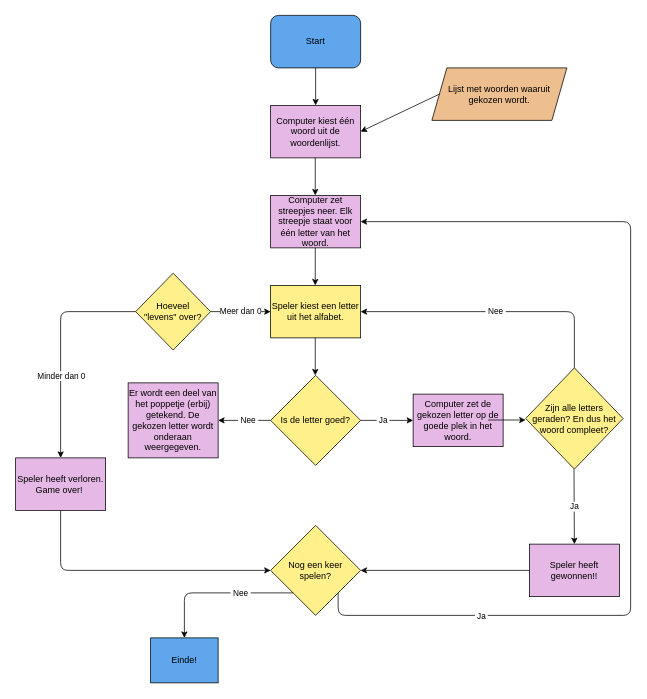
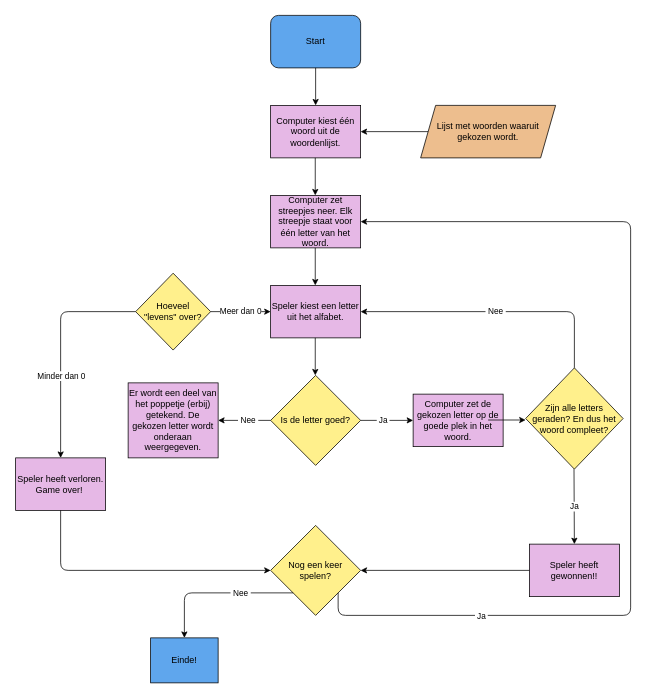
node "Lijst met woorden waaruit gekozen wordt.": moved (499, 94) -> (488, 132)
node "Speler kiest een letter uit het alfabet.": fillcolor #fff08c -> #e6b8e6
